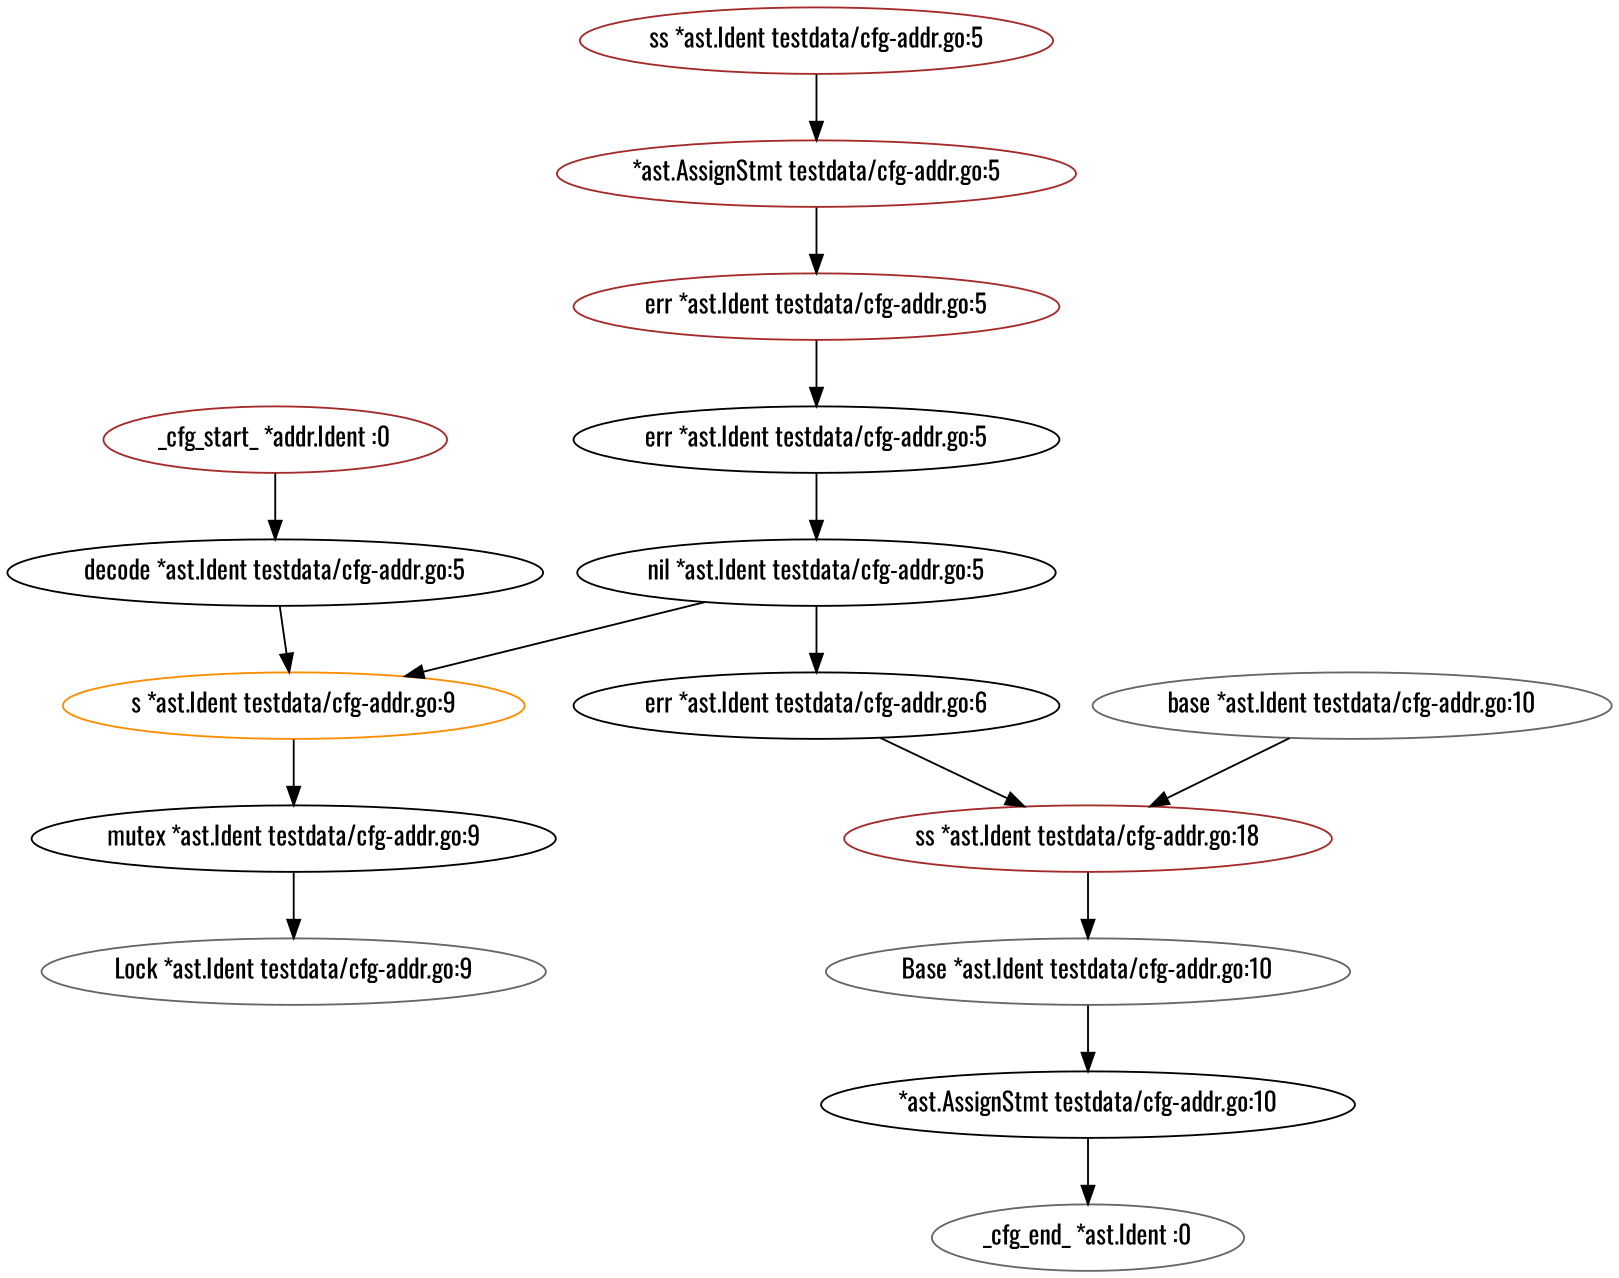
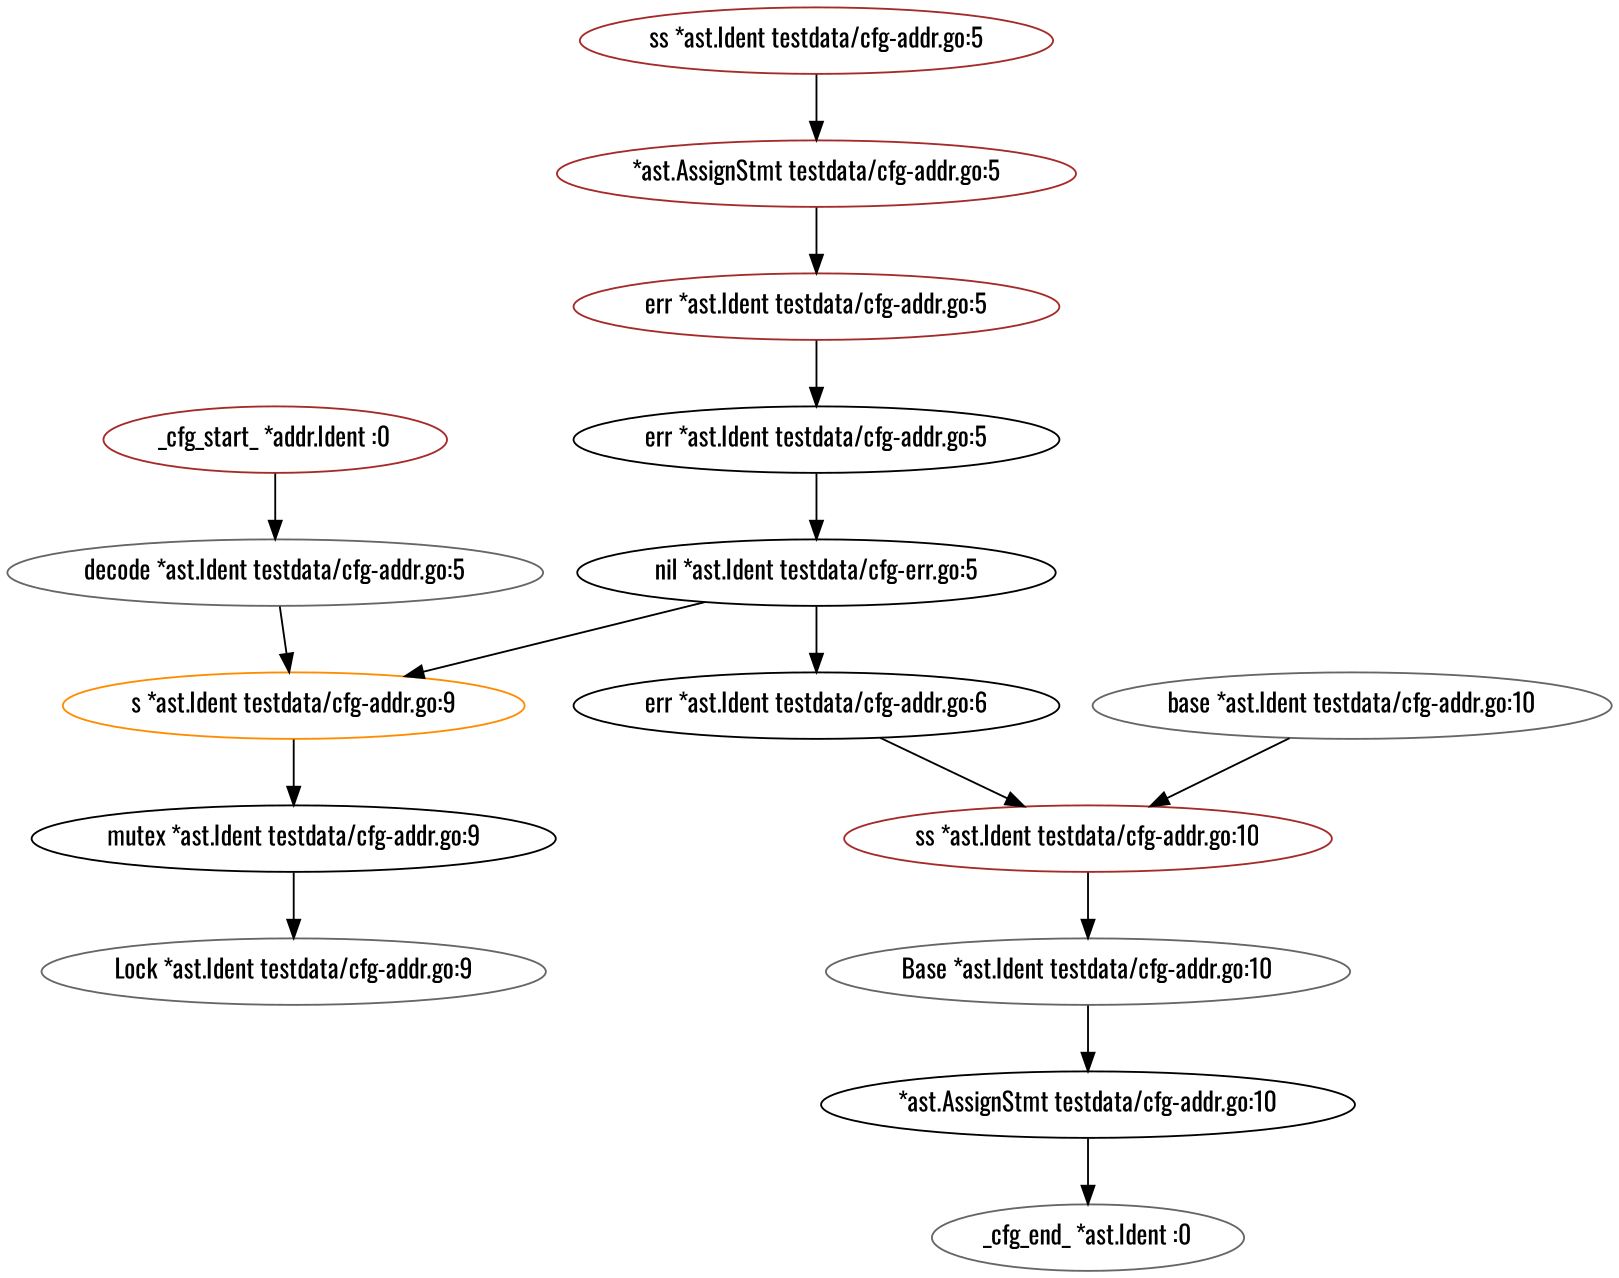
node "decode *ast.Ident testdata/cfg-addr.go:5": color black -> gray40
node "nil *ast.Ident testdata/cfg-addr.go:5": label "nil *ast.Ident testdata/cfg-addr.go:5" -> "nil *ast.Ident testdata/cfg-err.go:5"
node "ss *ast.Ident testdata/cfg-addr.go:18": label "ss *ast.Ident testdata/cfg-addr.go:18" -> "ss *ast.Ident testdata/cfg-addr.go:10"
